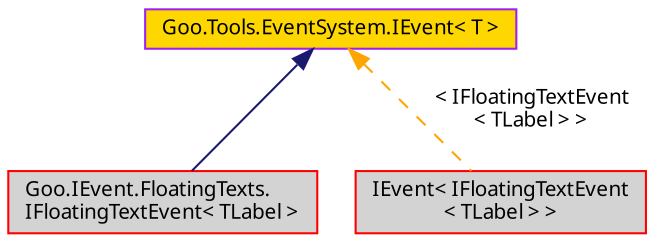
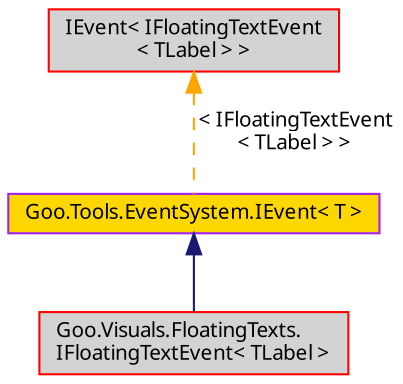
edge "IEvent< IFloatingTextEvent < TLabel > >" -> "Goo.Tools.EventSystem.IEvent< T >": reversed
node "Goo.IEvent.FloatingTexts. IFloatingTextEvent< TLabel >": label "Goo.IEvent.FloatingTexts. IFloatingTextEvent< TLabel >" -> "Goo.Visuals.FloatingTexts. IFloatingTextEvent< TLabel >"
